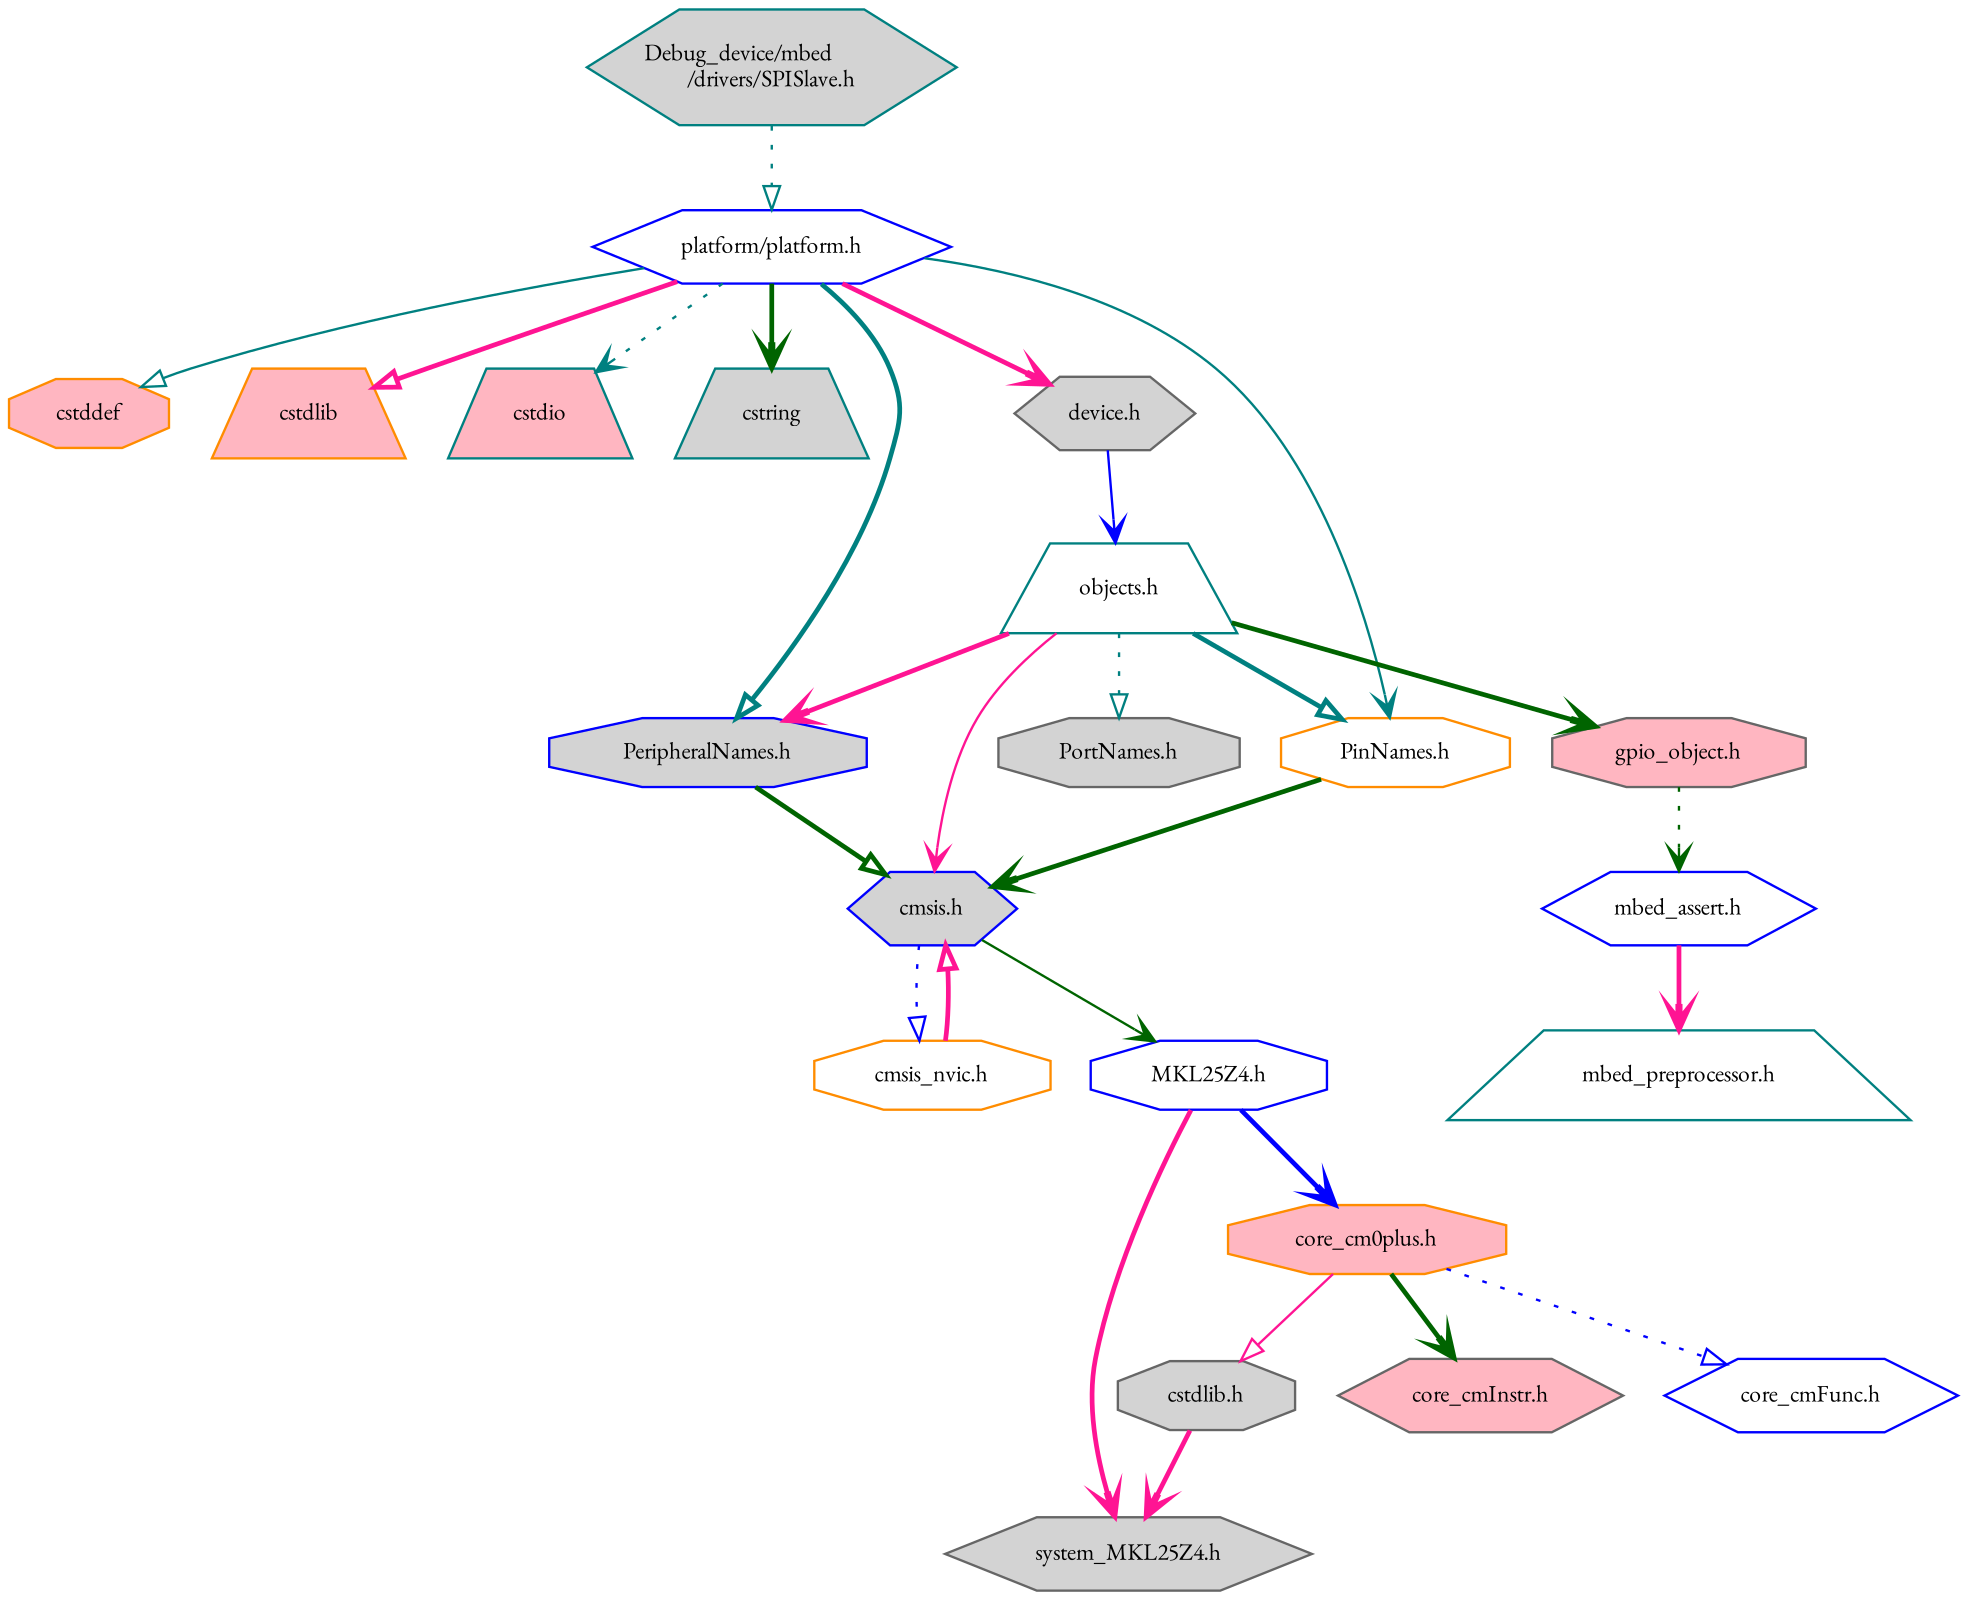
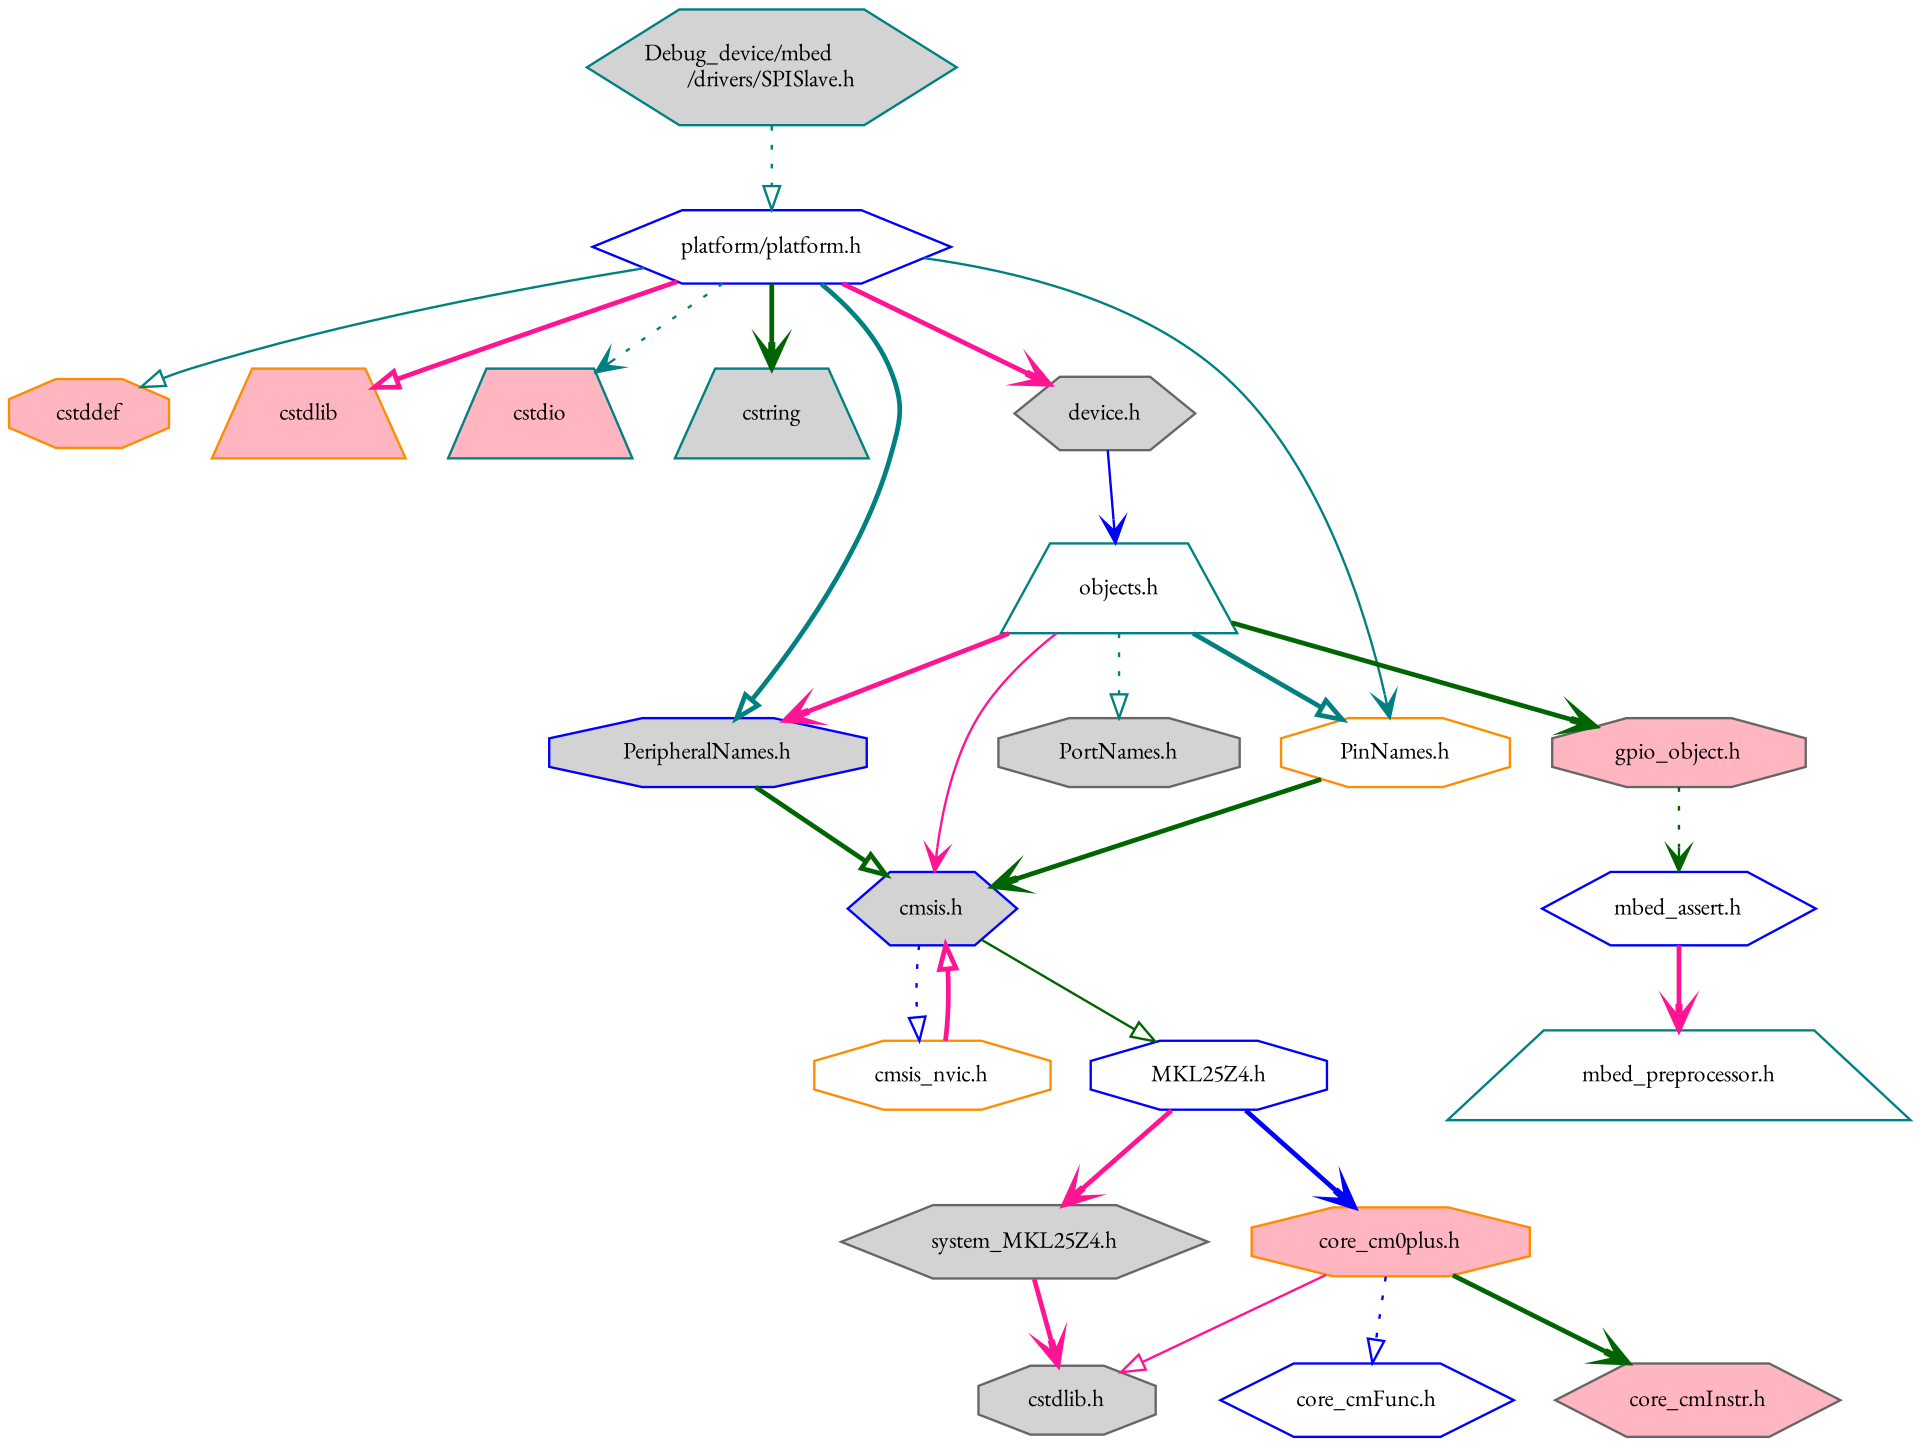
edge "cmsis.h" -> "MKL25Z4.h": arrowhead vee -> onormal
edge "cstdlib.h" -> "system_MKL25Z4.h": reversed
